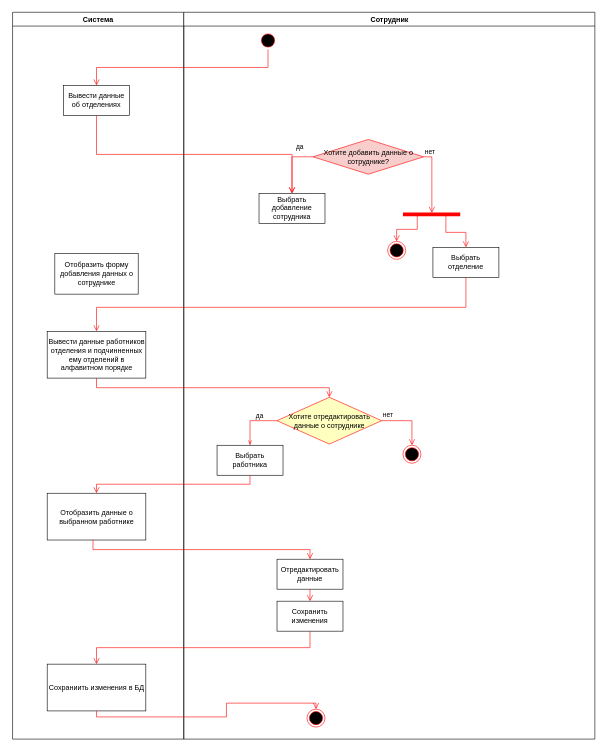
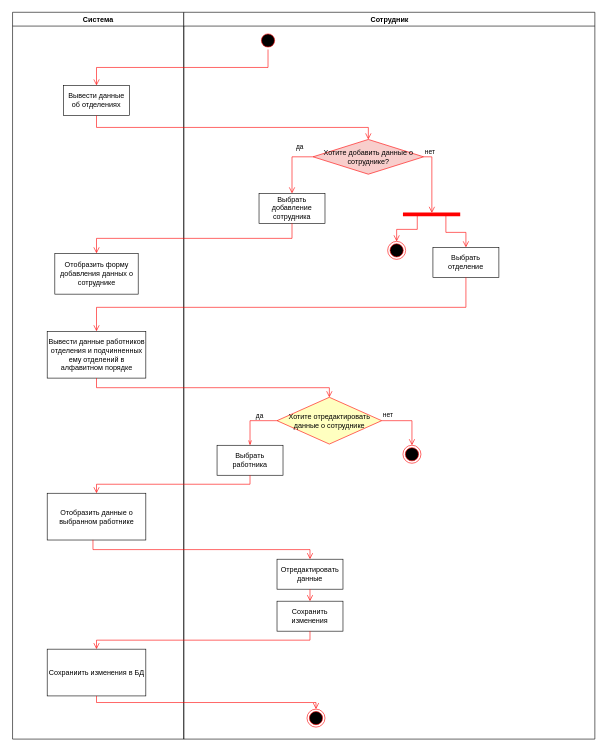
edge "Вывести данные об отделениях" -> "Выбрать добавление сотрудника": now "Вывести данные об отделениях" -> "Хотите добавить данные о сотруднике?"
edge "Выбрать добавление сотрудника" -> "Отобразить форму добавления данных о сотруднике": added
node "Сохраниить изменения в БД": moved (96, 688) -> (96, 673)
